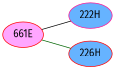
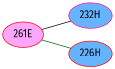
node "222H": label "222H" -> "232H"
node "661E": label "661E" -> "261E"
